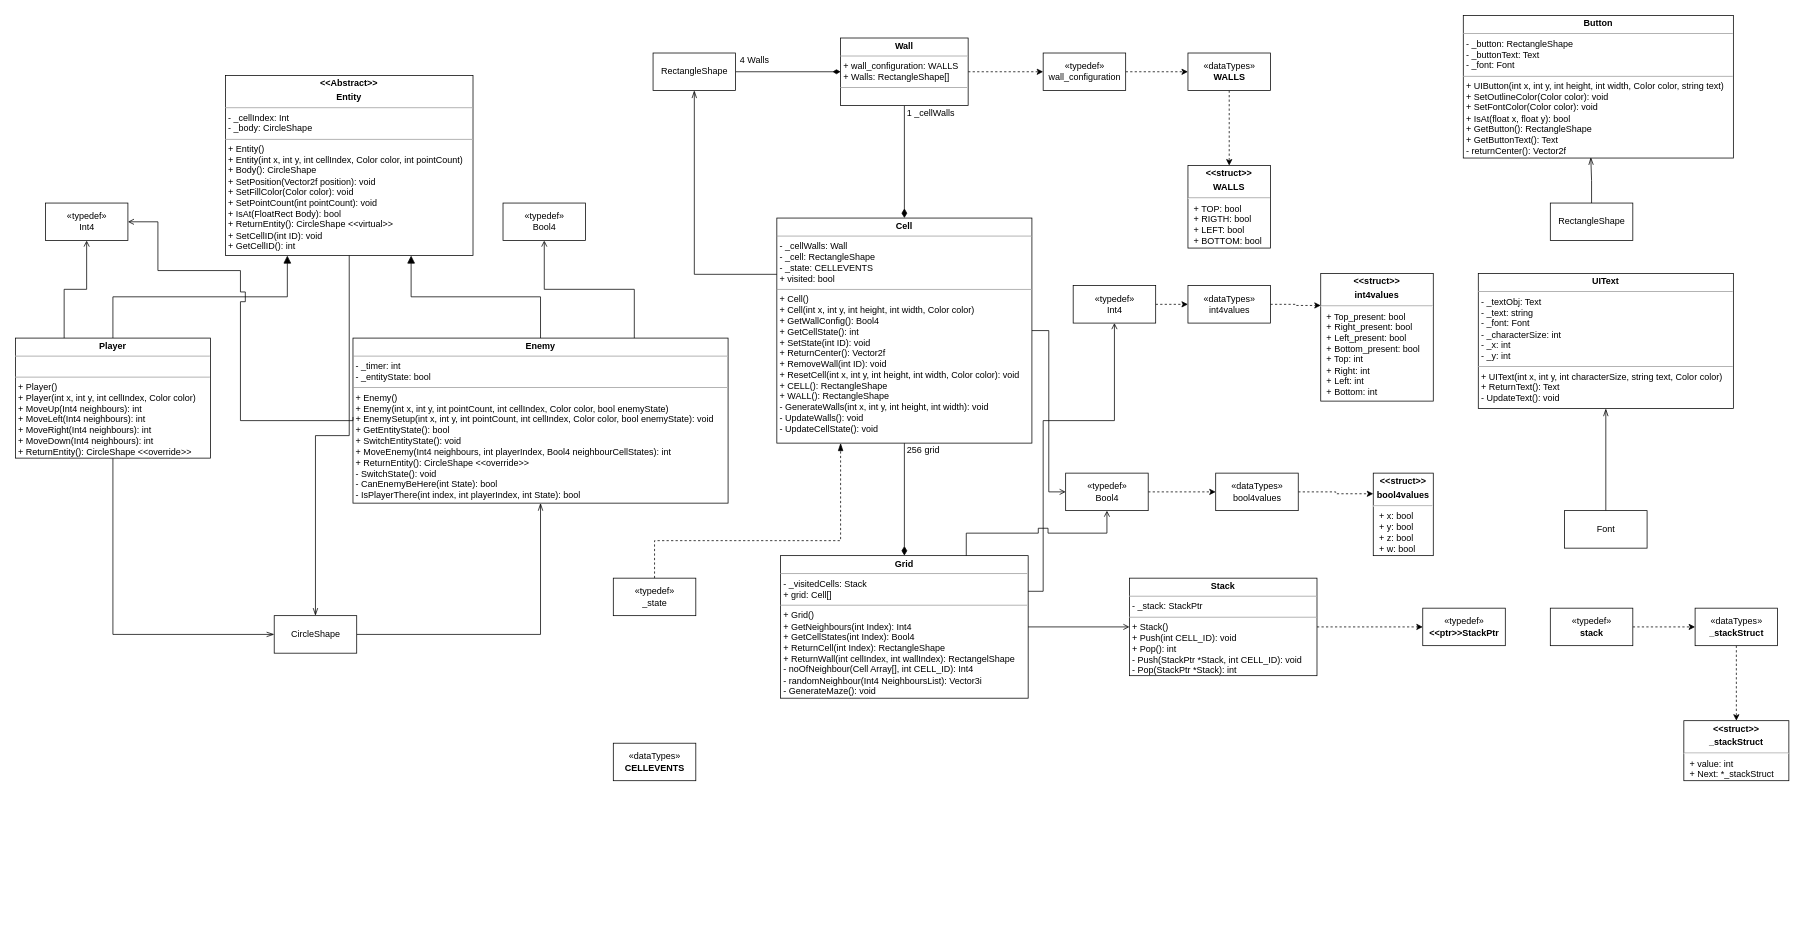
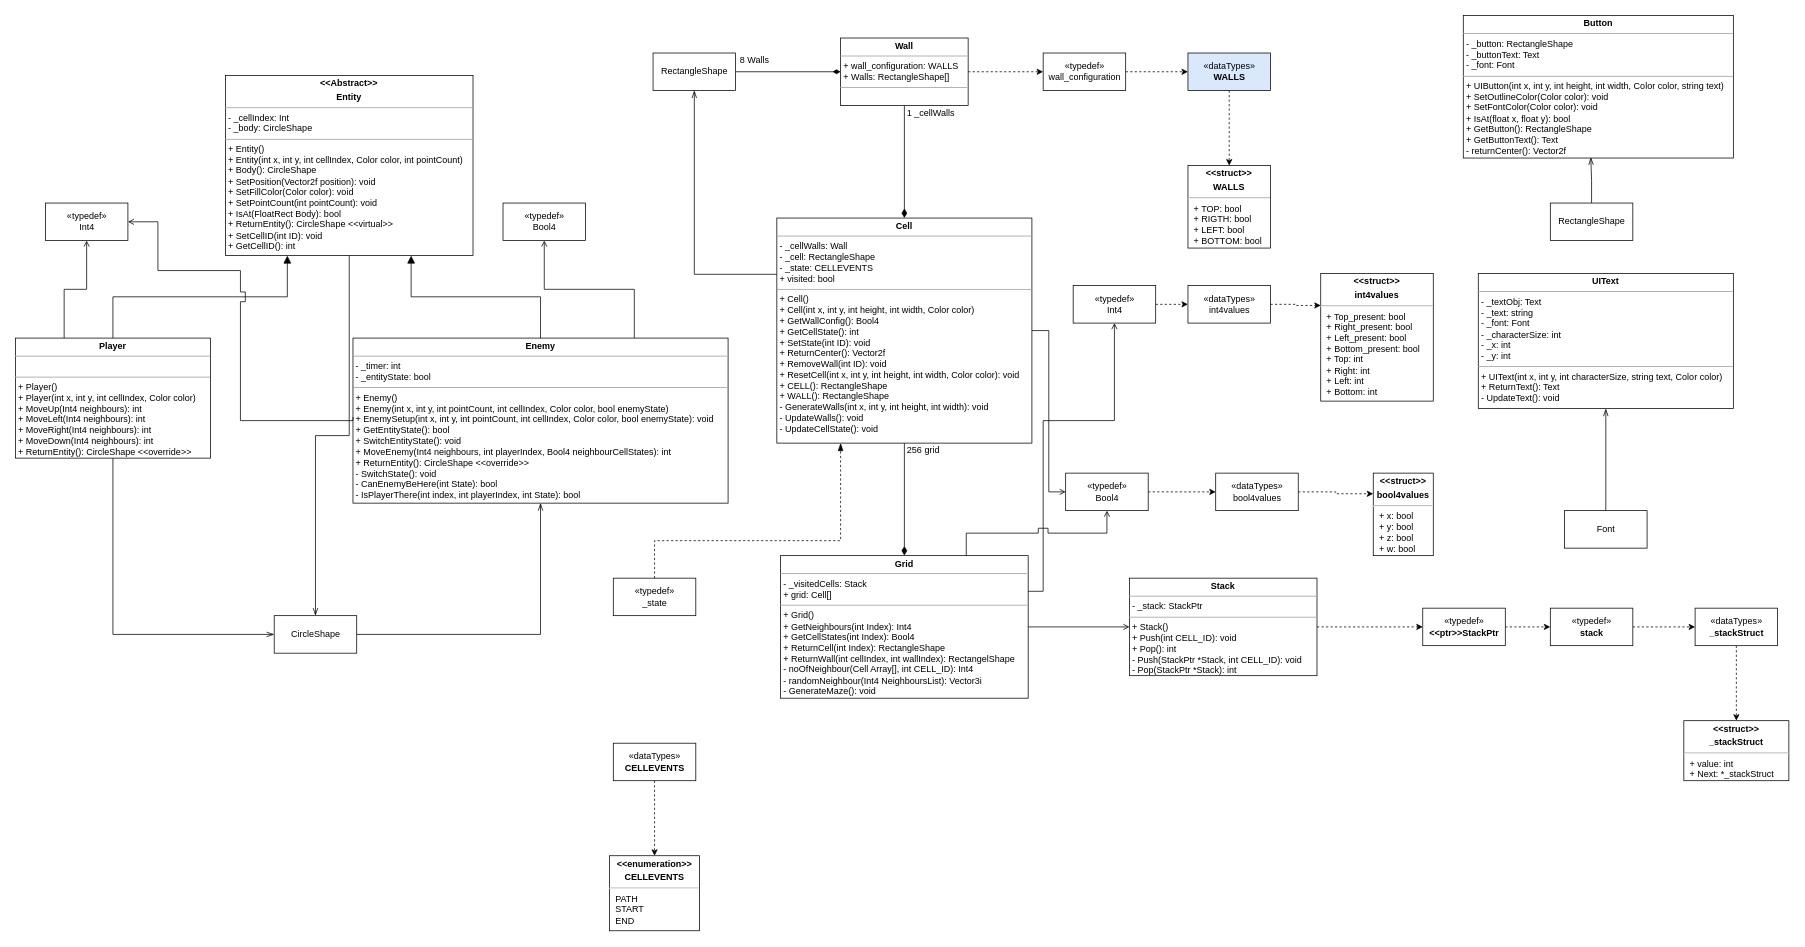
node "4 Walls": label "4 Walls" -> "8 Walls"
node "«dataTypes» WALLS": fillcolor #ffffff -> #dae8fc
edge "«typedef» <<ptr>>StackPtr" -> "«typedef» stack": added
edge "«dataTypes» CELLEVENTS" -> "<<enumeration>> CELLEVENTS PATH START END": added
node "<<enumeration>> CELLEVENTS PATH START END": added
